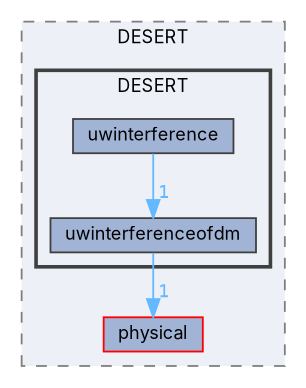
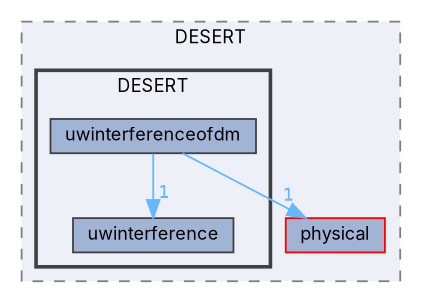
edge "uwinterference" -> "uwinterferenceofdm": reversed
